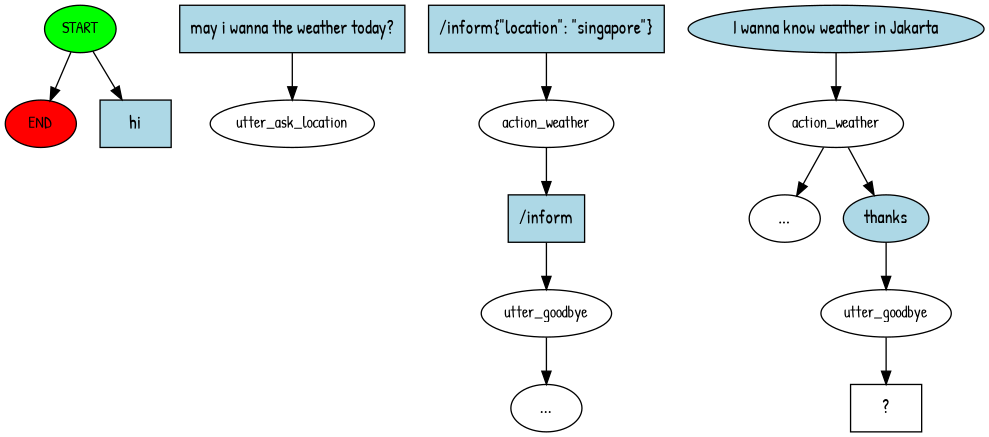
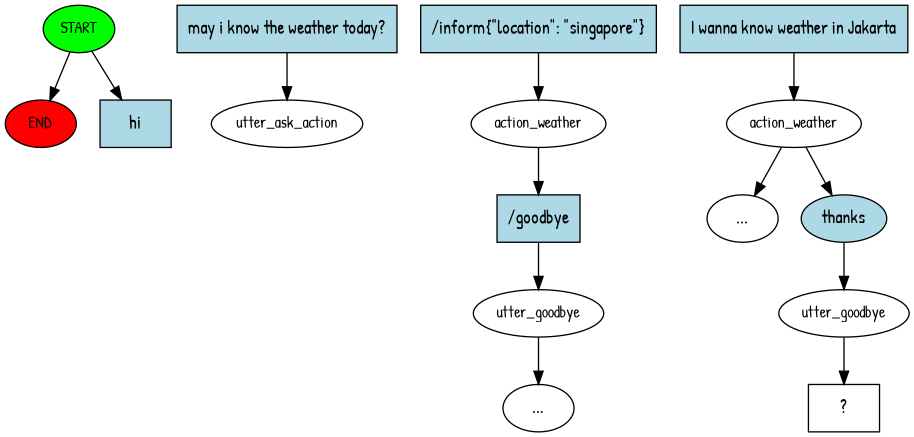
node "may i wanna the weather today?": label "may i wanna the weather today?" -> "may i know the weather today?"
node "I wanna know weather in Jakarta": shape ellipse -> box
node "utter_ask_location": label "utter_ask_location" -> "utter_ask_action"
node "/inform": label "/inform" -> "/goodbye"
